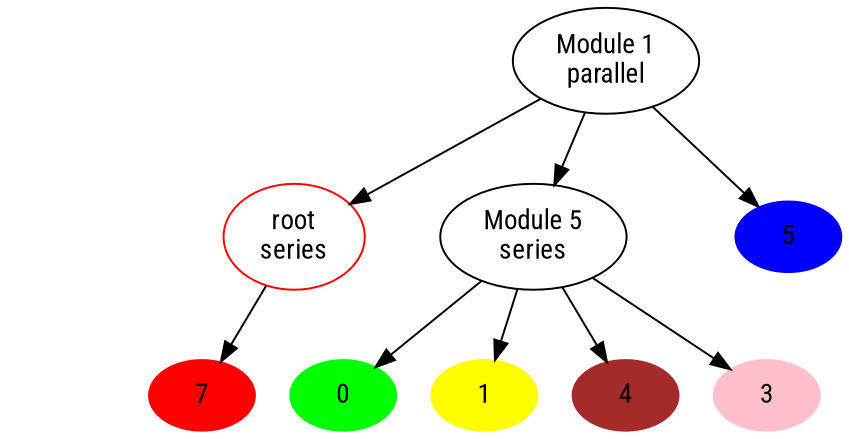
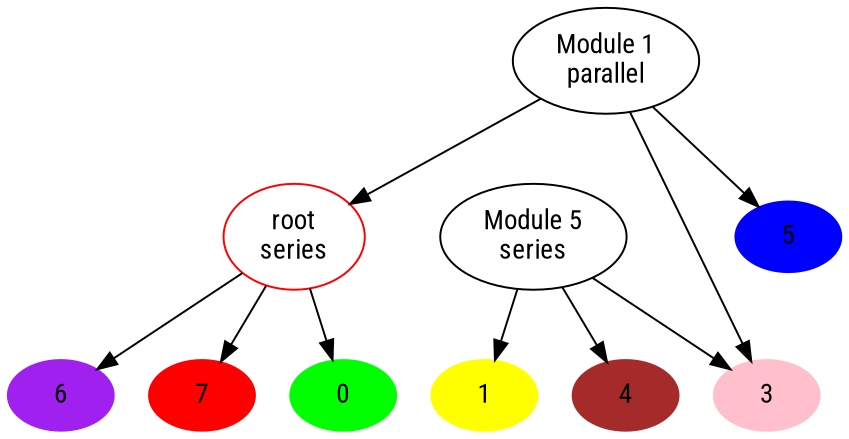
edge "Module 1 parallel" -> "Module 5 series": now "Module 1 parallel" -> "3"
edge "Module 5 series" -> "0": now "root series" -> "0"
node "6": added
